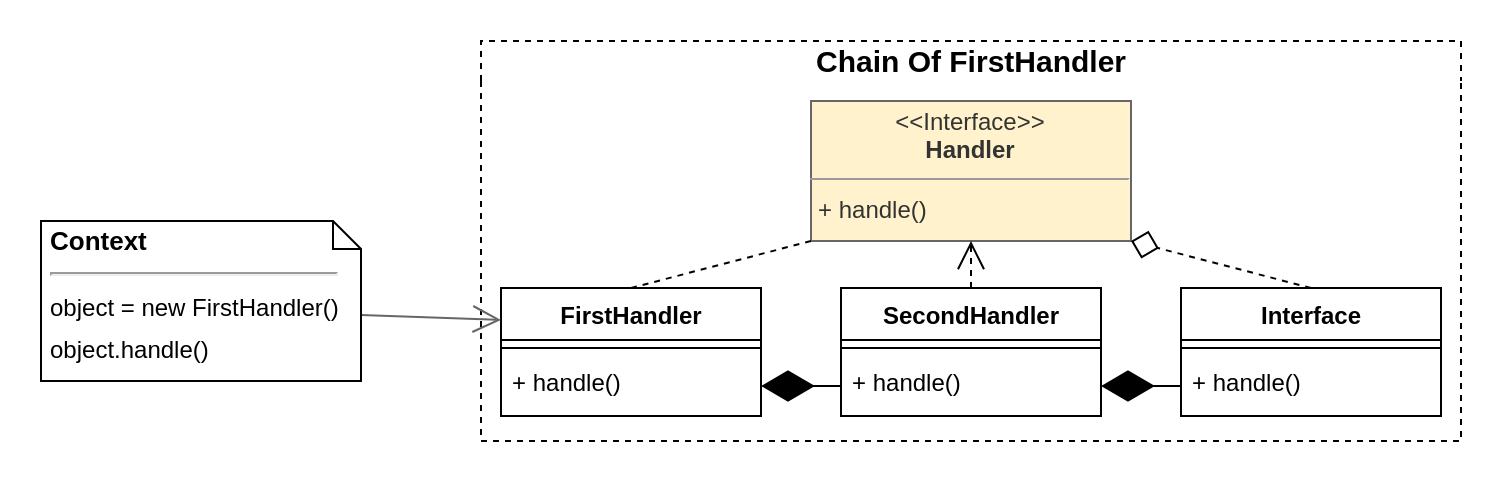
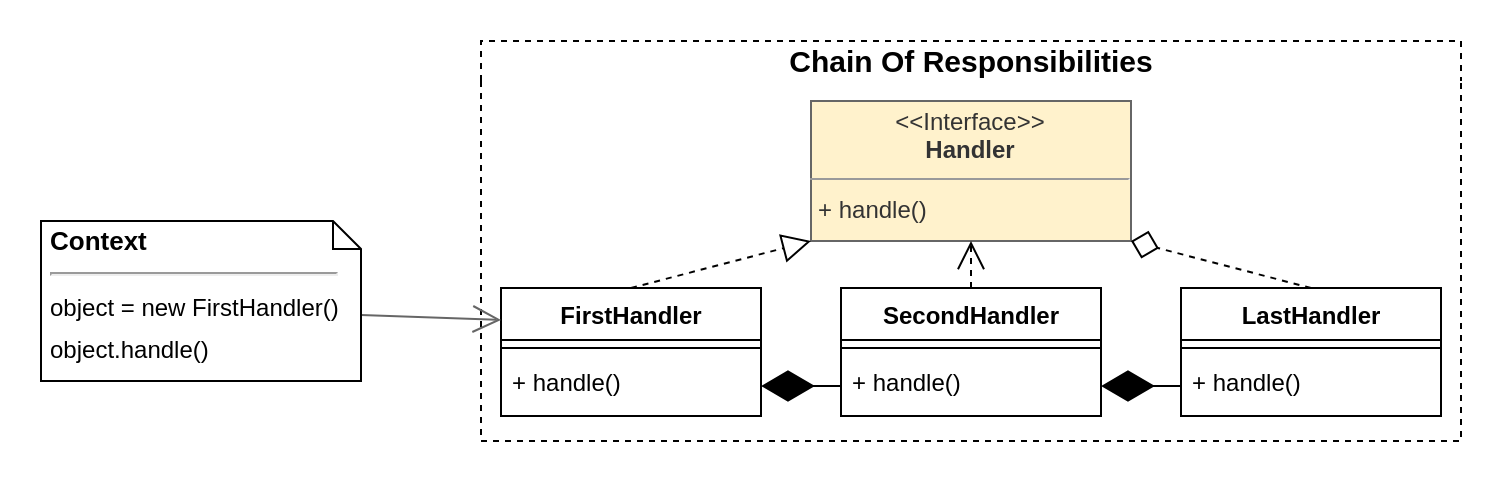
node "Chain Of FirstHandler": label "Chain Of FirstHandler" -> "Chain Of Responsibilities"
edge "<<Interface>> Handler + handle()" -- "FirstHandler": arrowhead none -> block
node "Interface": label "Interface" -> "LastHandler"
